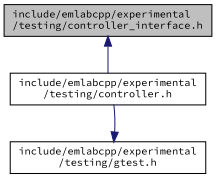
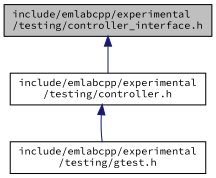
edge "include/emlabcpp/experimental /testing/controller.h" -> "include/emlabcpp/experimental /testing/gtest.h": reversed
